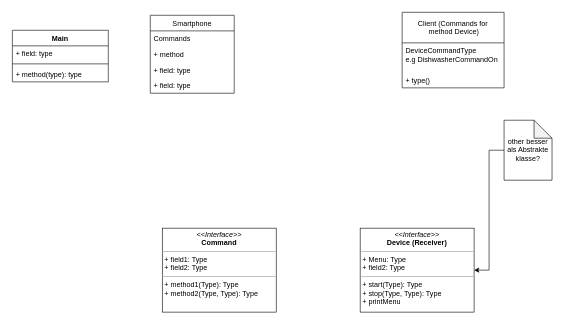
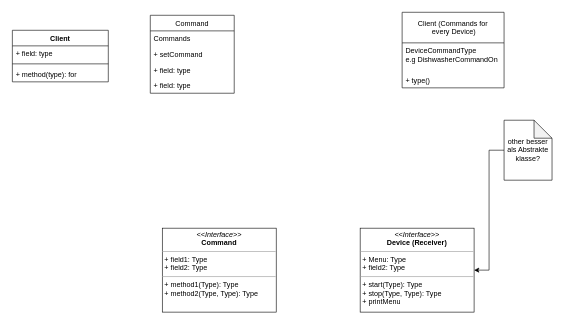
node "Smartphone": label "Smartphone" -> "Command"
node "Client (Commands for method Device)": label "Client (Commands for method Device)" -> "Client (Commands for every Device)"
node "Main": label "Main" -> "Client"
node "+ method": label "+ method" -> "+ setCommand"
node "+ method(type): type": label "+ method(type): type" -> "+ method(type): for"
